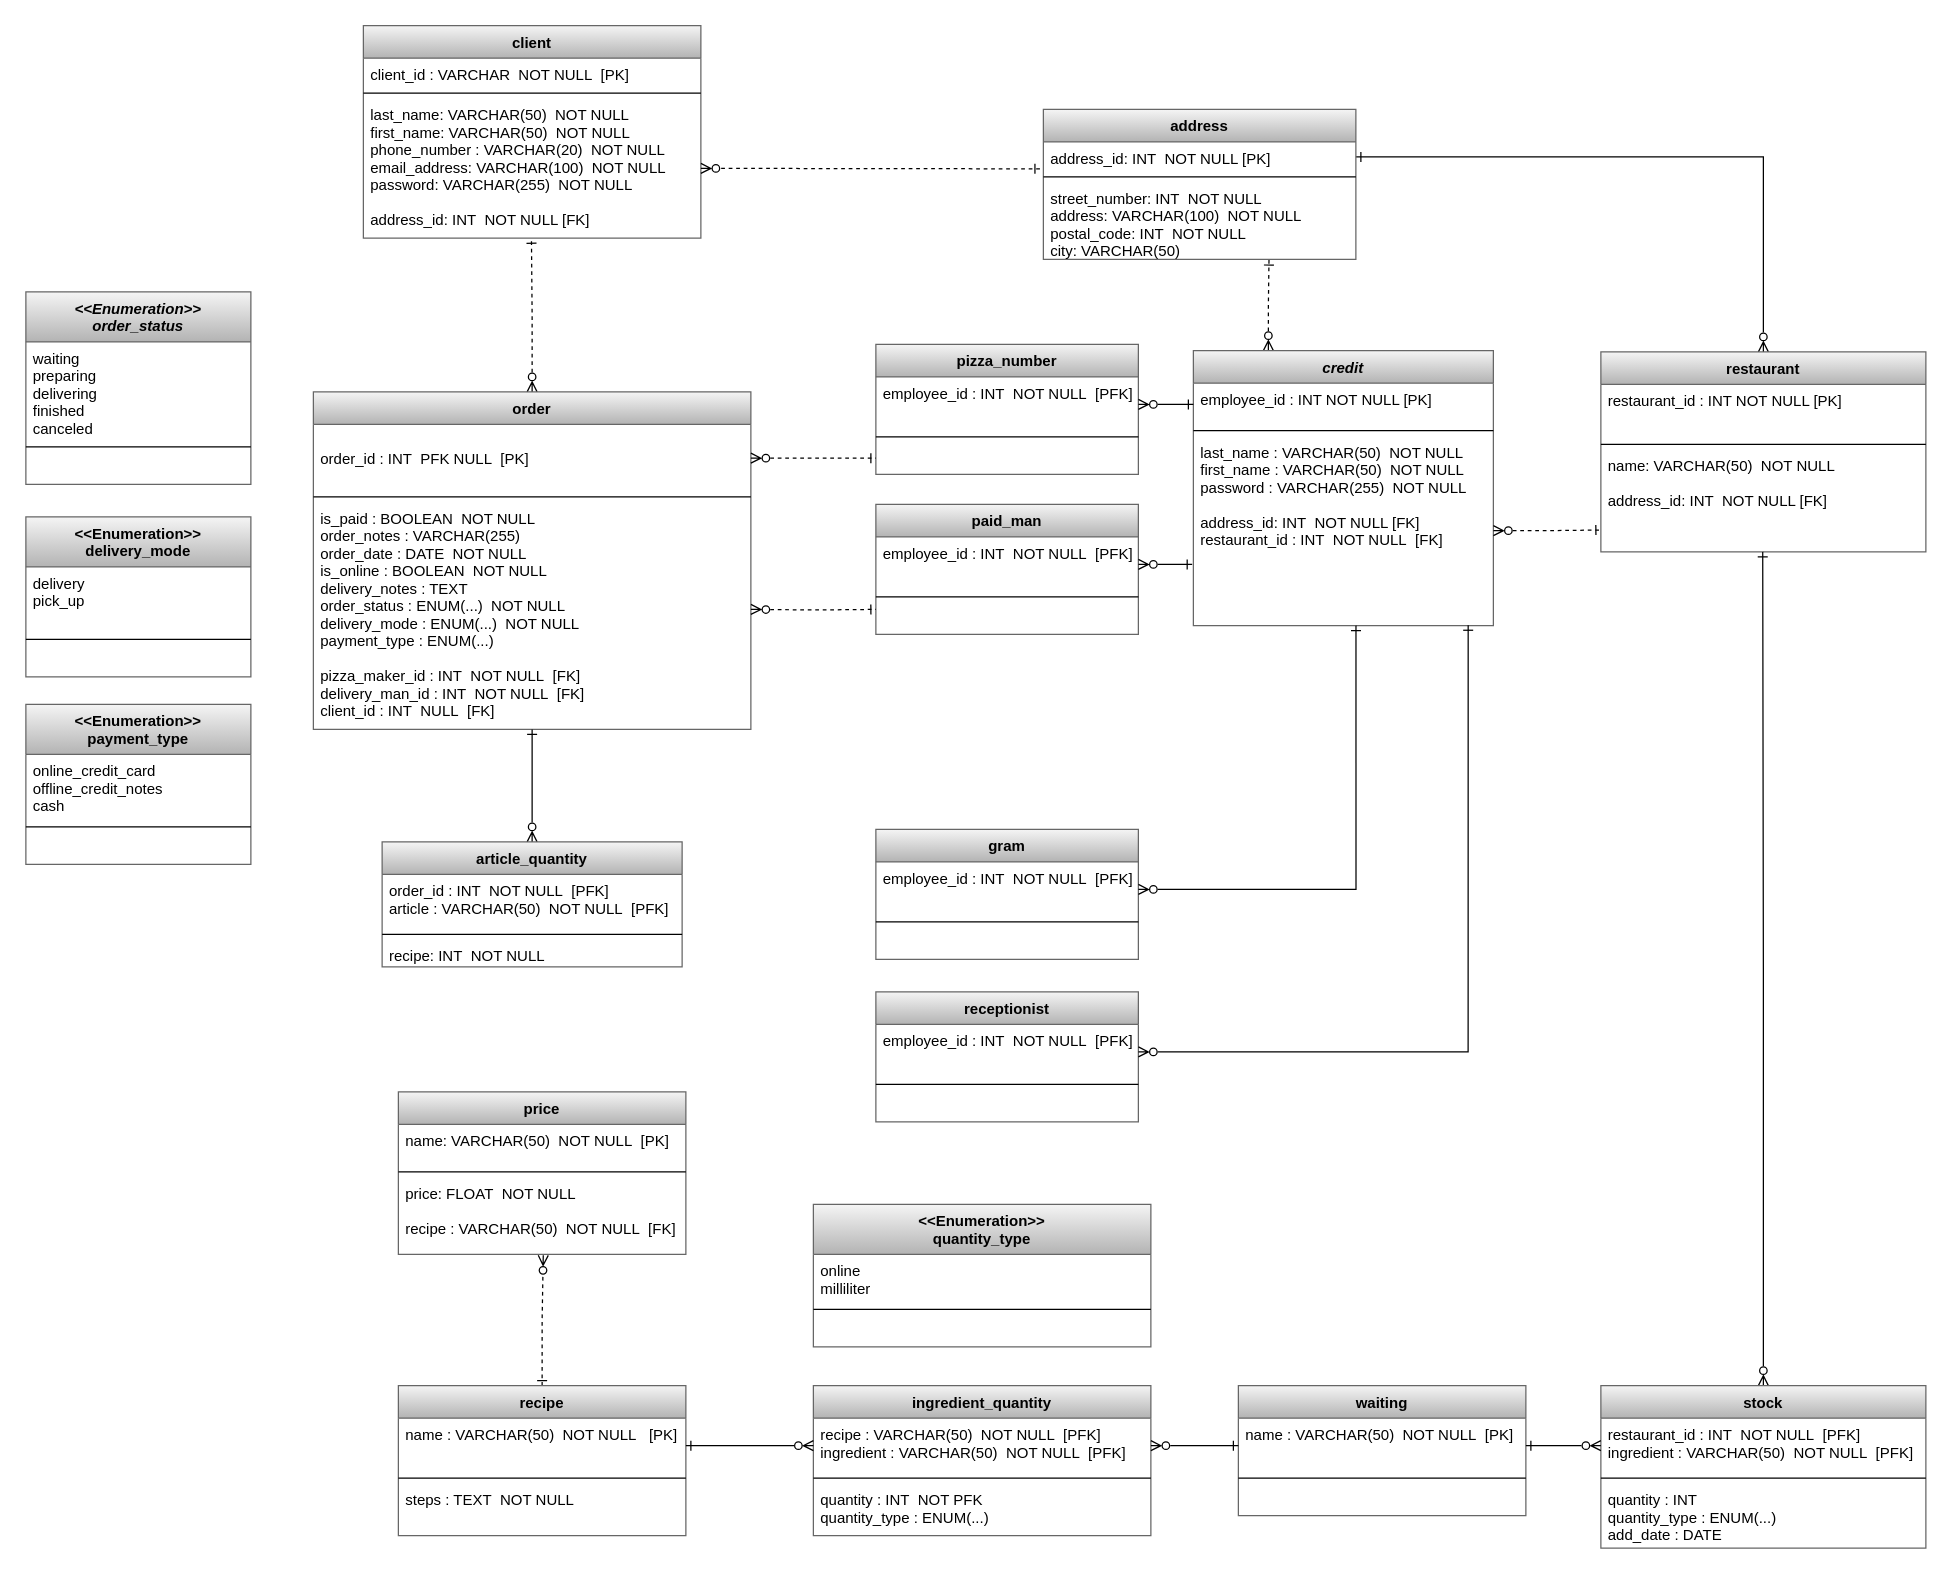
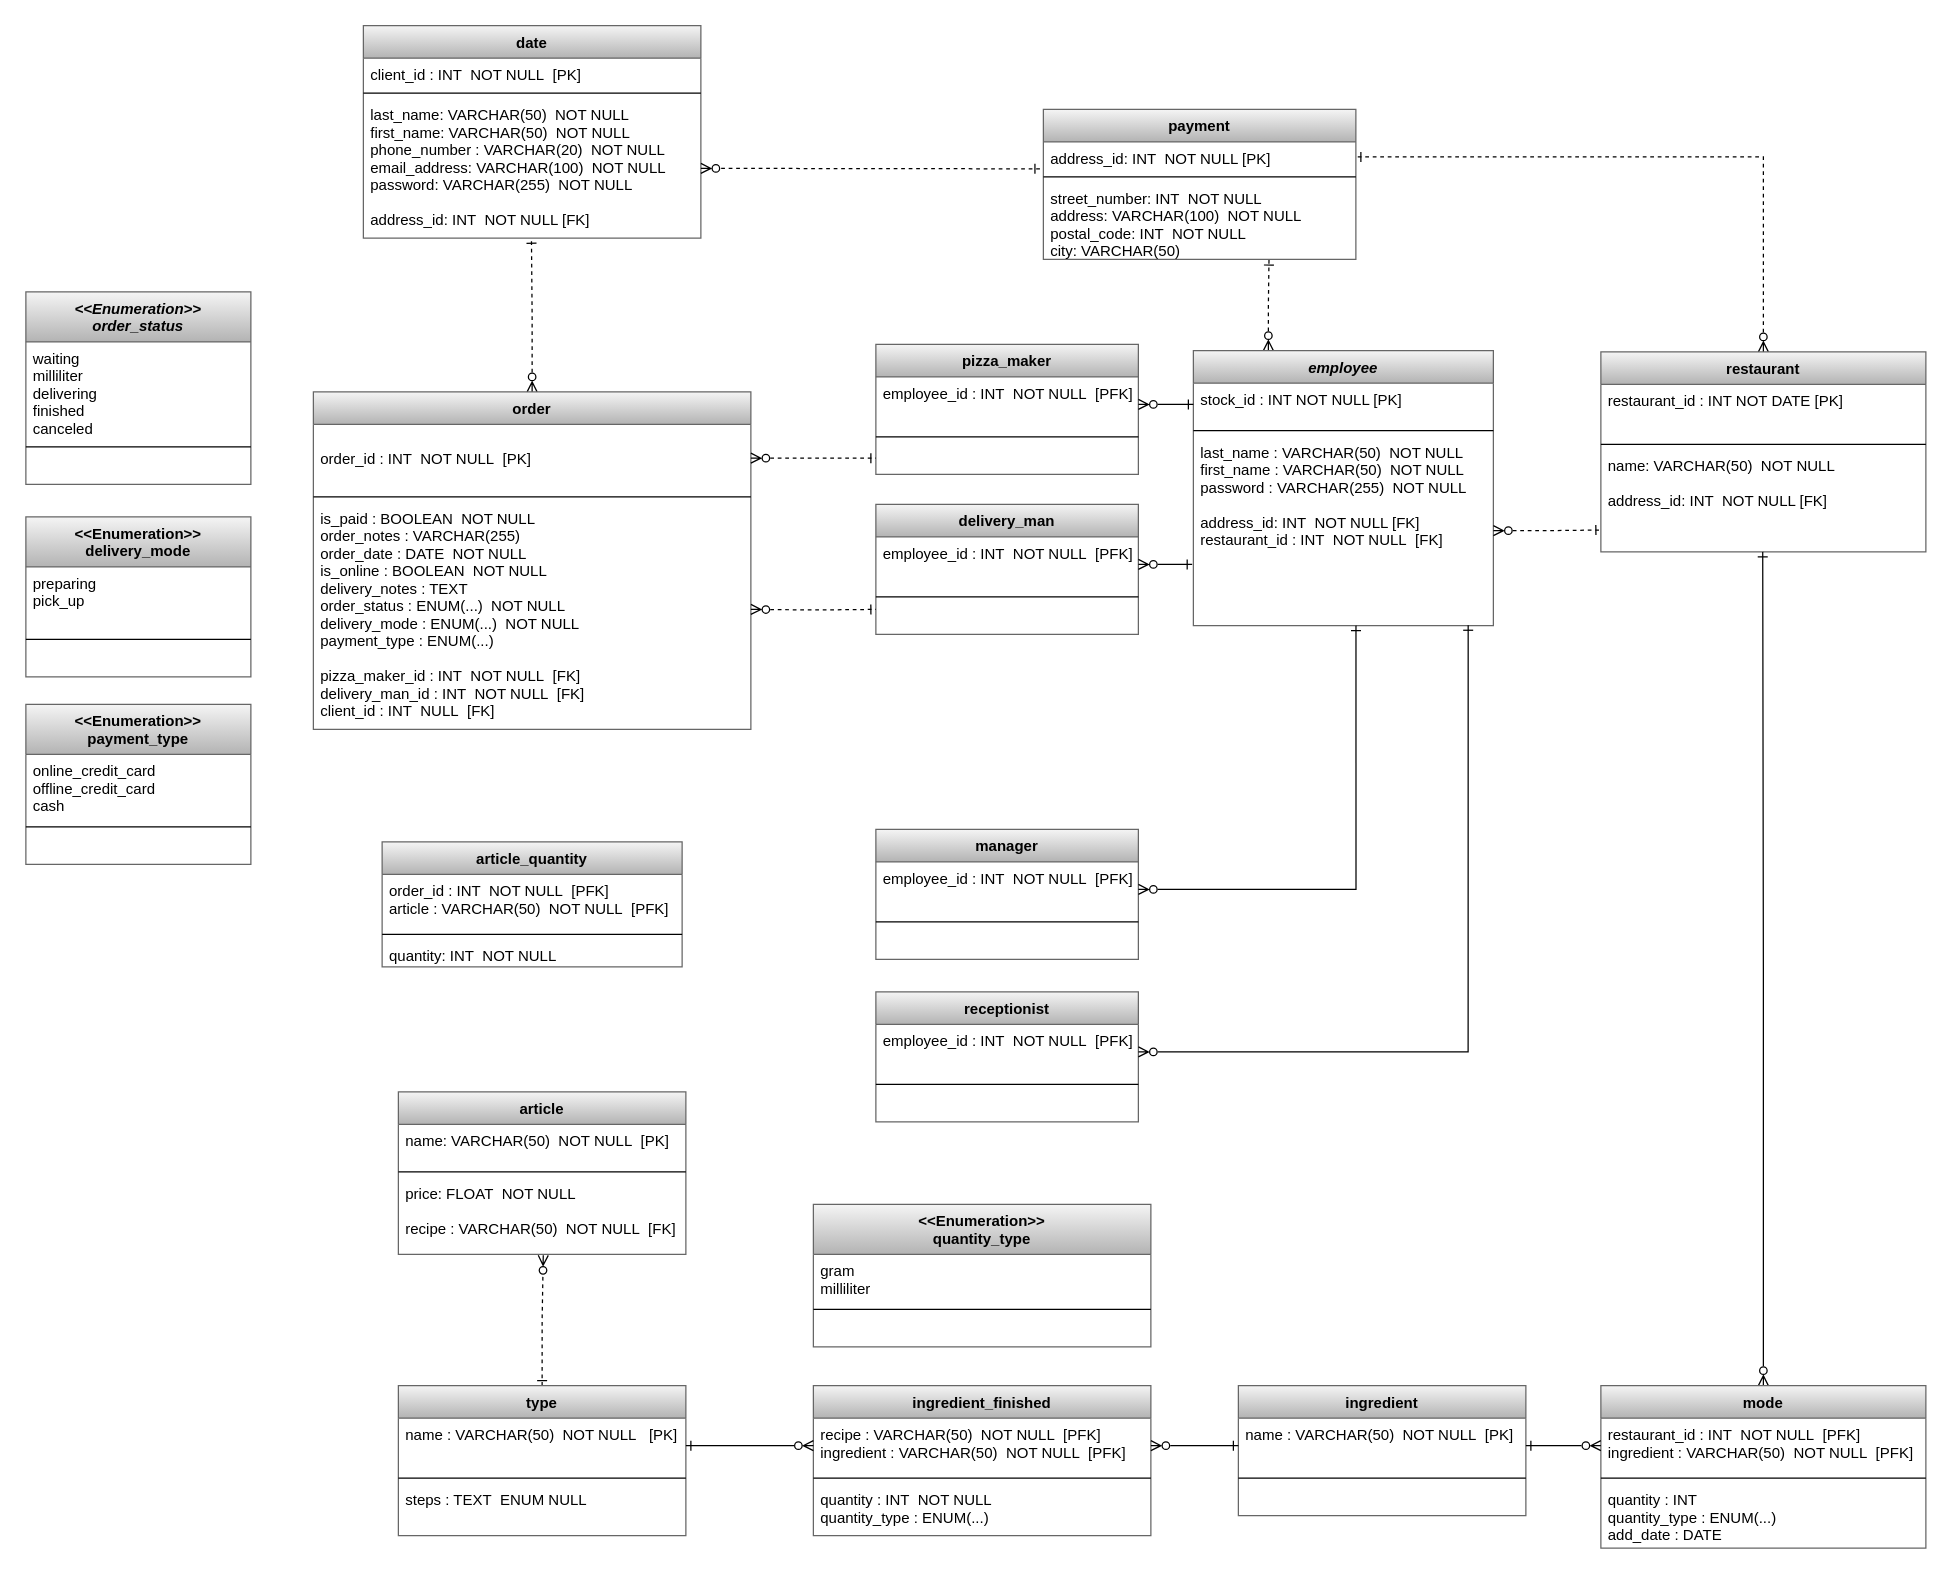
node "client": label "client" -> "date"
node "client_id : VARCHAR NOT NULL [PK]": label "client_id : VARCHAR NOT NULL [PK]" -> "client_id : INT NOT NULL [PK]"
node "address": label "address" -> "payment"
edge "address_id: INT NOT NULL [PK]" -- "restaurant": style solid -> dashed
node "waiting preparing delivering finished canceled": label "waiting preparing delivering finished canceled" -> "waiting milliliter delivering finished canceled"
node "pizza_number": label "pizza_number" -> "pizza_maker"
node "credit": label "credit" -> "employee"
node "employee_id : INT NOT NULL [PK]": label "employee_id : INT NOT NULL [PK]" -> "stock_id : INT NOT NULL [PK]"
node "restaurant_id : INT NOT NULL [PK]": label "restaurant_id : INT NOT NULL [PK]" -> "restaurant_id : INT NOT DATE [PK]"
node "order_id : INT PFK NULL [PK]": label "order_id : INT PFK NULL [PK]" -> "order_id : INT NOT NULL [PK]"
node "paid_man": label "paid_man" -> "delivery_man"
node "delivery pick_up": label "delivery pick_up" -> "preparing pick_up"
node "online_credit_card offline_credit_notes cash": label "online_credit_card offline_credit_notes cash" -> "online_credit_card offline_credit_card cash"
edge "order" -- "article_quantity": removed
node "gram": label "gram" -> "manager"
node "recipe: INT NOT NULL": label "recipe: INT NOT NULL" -> "quantity: INT NOT NULL"
node "price": label "price" -> "article"
node "online milliliter": label "online milliliter" -> "gram milliliter"
node "recipe": label "recipe" -> "type"
node "ingredient_quantity": label "ingredient_quantity" -> "ingredient_finished"
node "waiting": label "waiting" -> "ingredient"
node "stock": label "stock" -> "mode"
node "steps : TEXT NOT NULL": label "steps : TEXT NOT NULL" -> "steps : TEXT ENUM NULL"
node "quantity : INT NOT PFK quantity_type : ENUM(...)": label "quantity : INT NOT PFK quantity_type : ENUM(...)" -> "quantity : INT NOT NULL quantity_type : ENUM(...)"
